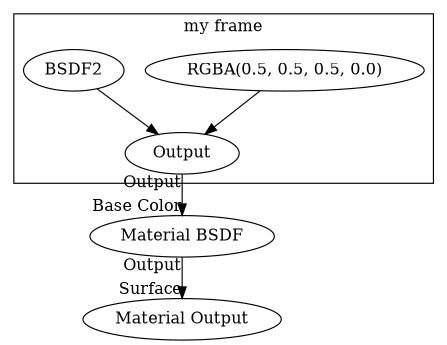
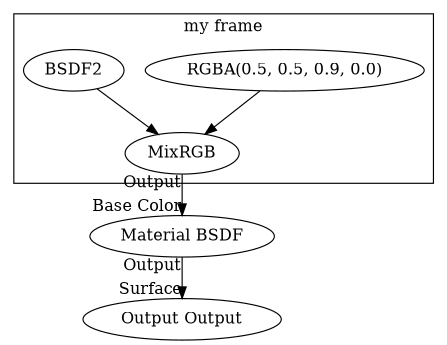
node "RGBA(0.5, 0.5, 0.5, 0.0)": label "RGBA(0.5, 0.5, 0.5, 0.0)" -> "RGBA(0.5, 0.5, 0.9, 0.0)"
node "Output": label "Output" -> "MixRGB"
node "Material Output": label "Material Output" -> "Output Output"
